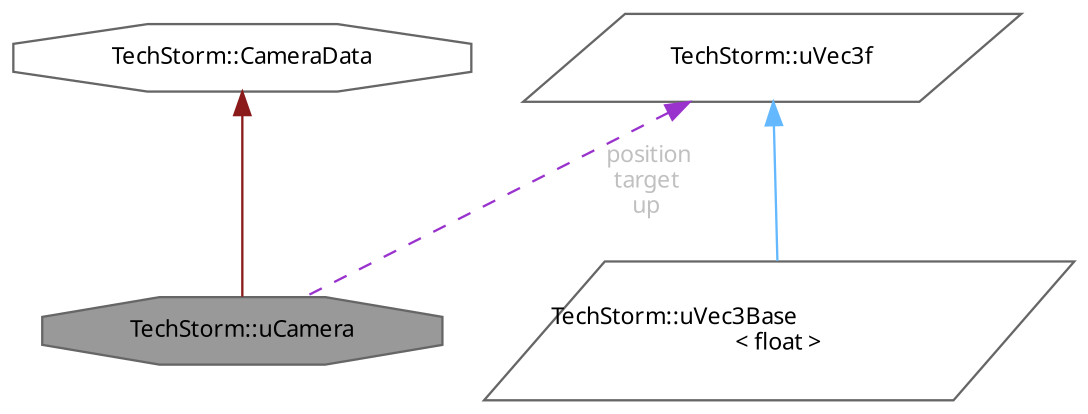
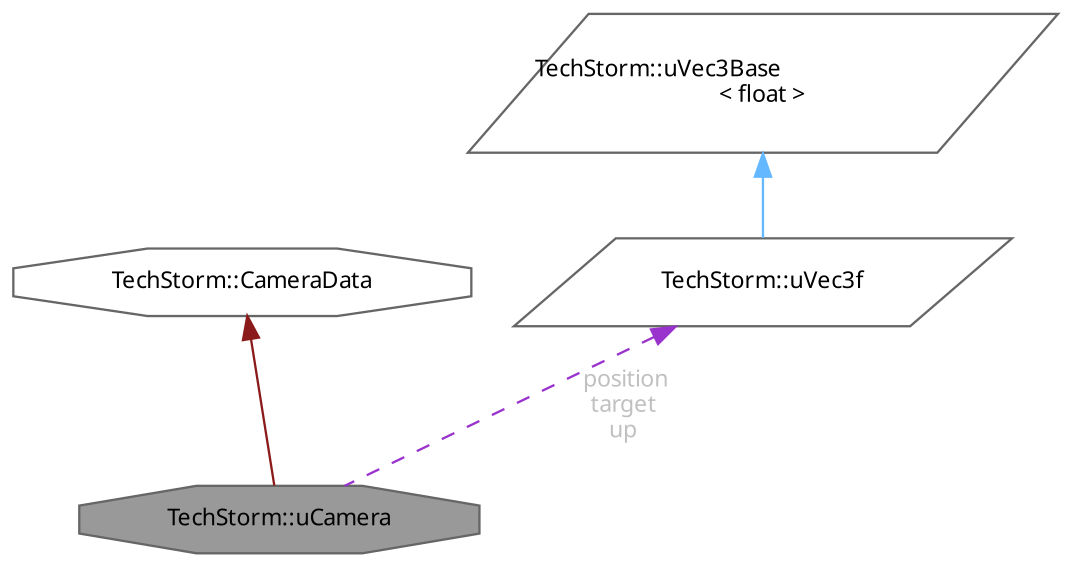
edge "TechStorm::uVec3Base < float >" -> "TechStorm::uVec3f": reversed
